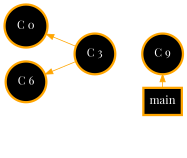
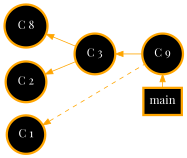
node "C 0": label "C 0" -> "C 8"
edge "C 9" -> "C 3": added
node "C 6": label "C 6" -> "C 2"
node "C 1": added
